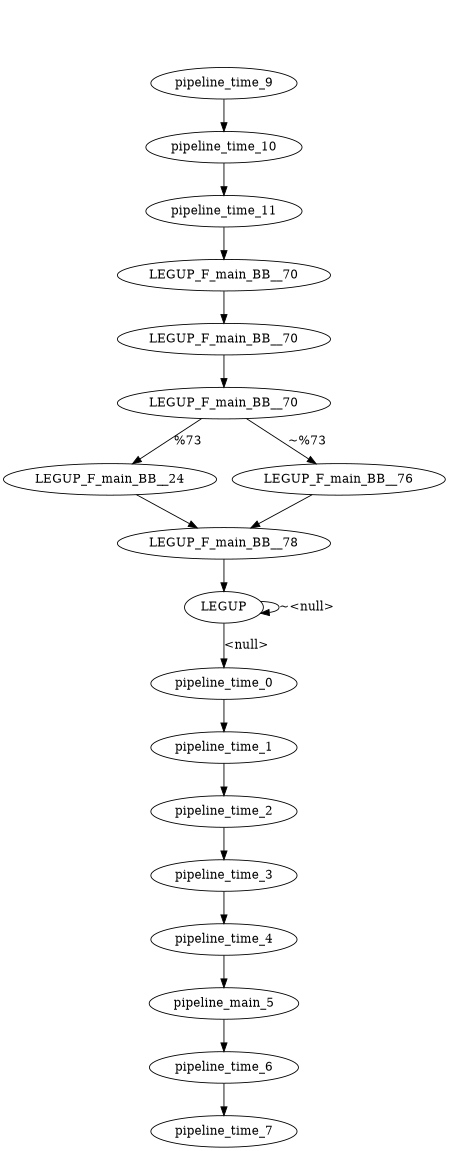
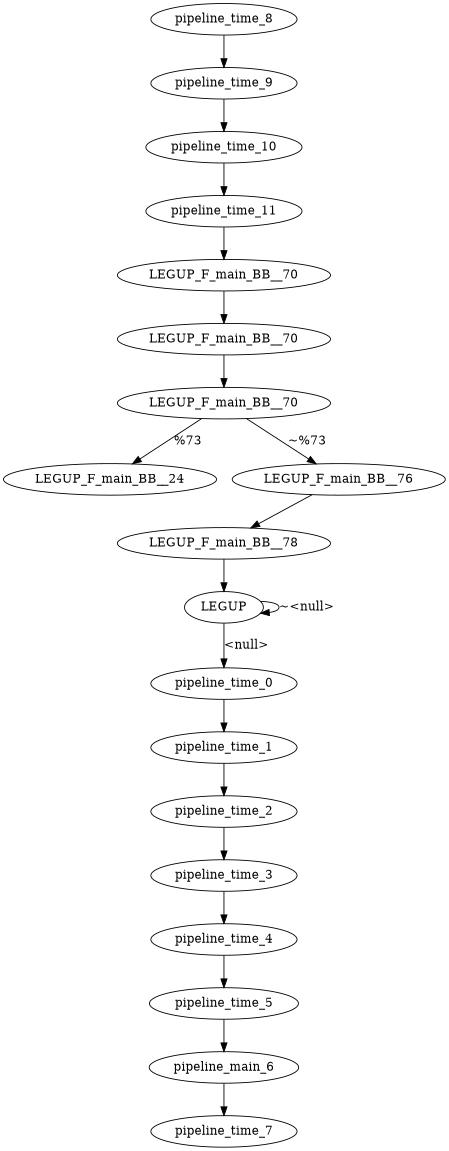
node "pipeline_time_8": added
edge "LEGUP_F_main_BB__24" -> "LEGUP_F_main_BB__78": removed
node "pipeline_main_5": label "pipeline_main_5" -> "pipeline_time_5"
node "pipeline_time_6": label "pipeline_time_6" -> "pipeline_main_6"
